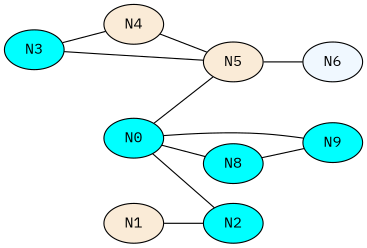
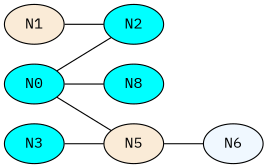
node "N4": removed
node "N9": removed
